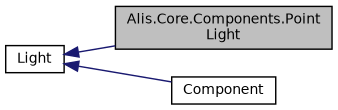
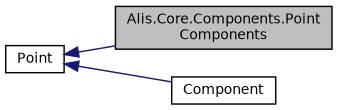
node "Alis.Core.Components.Point Light": label "Alis.Core.Components.Point Light" -> "Alis.Core.Components.Point Components"
node "Light": label "Light" -> "Point"
